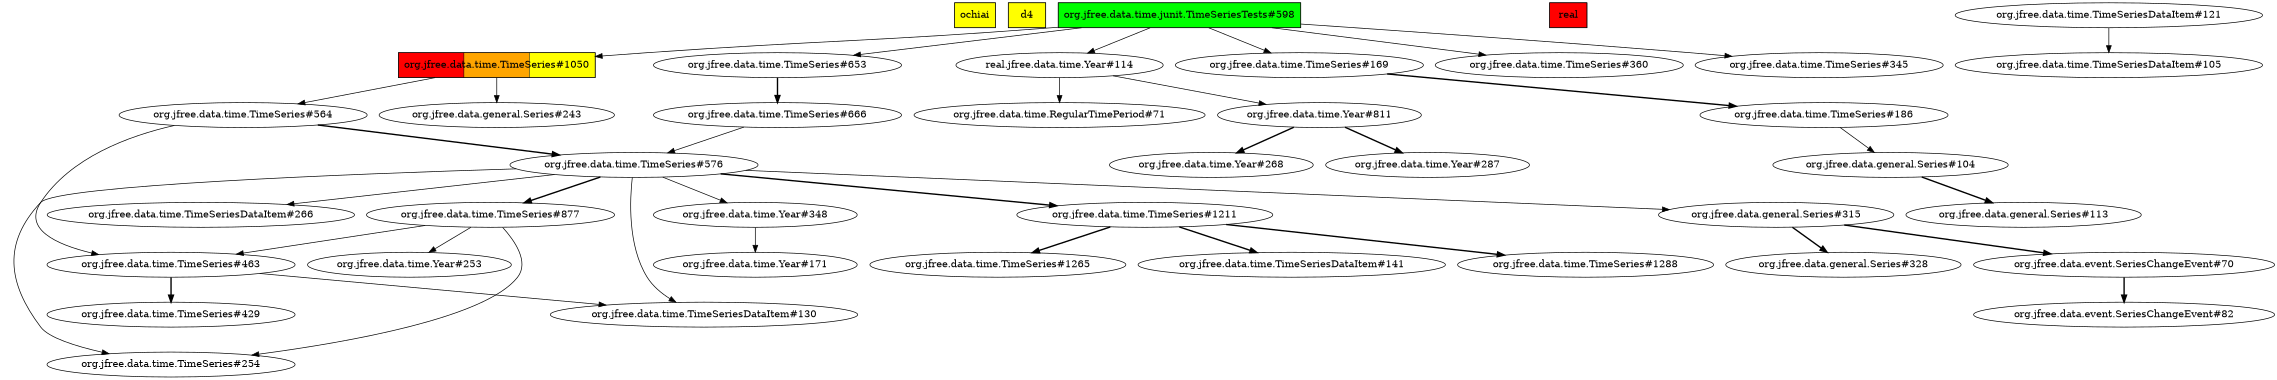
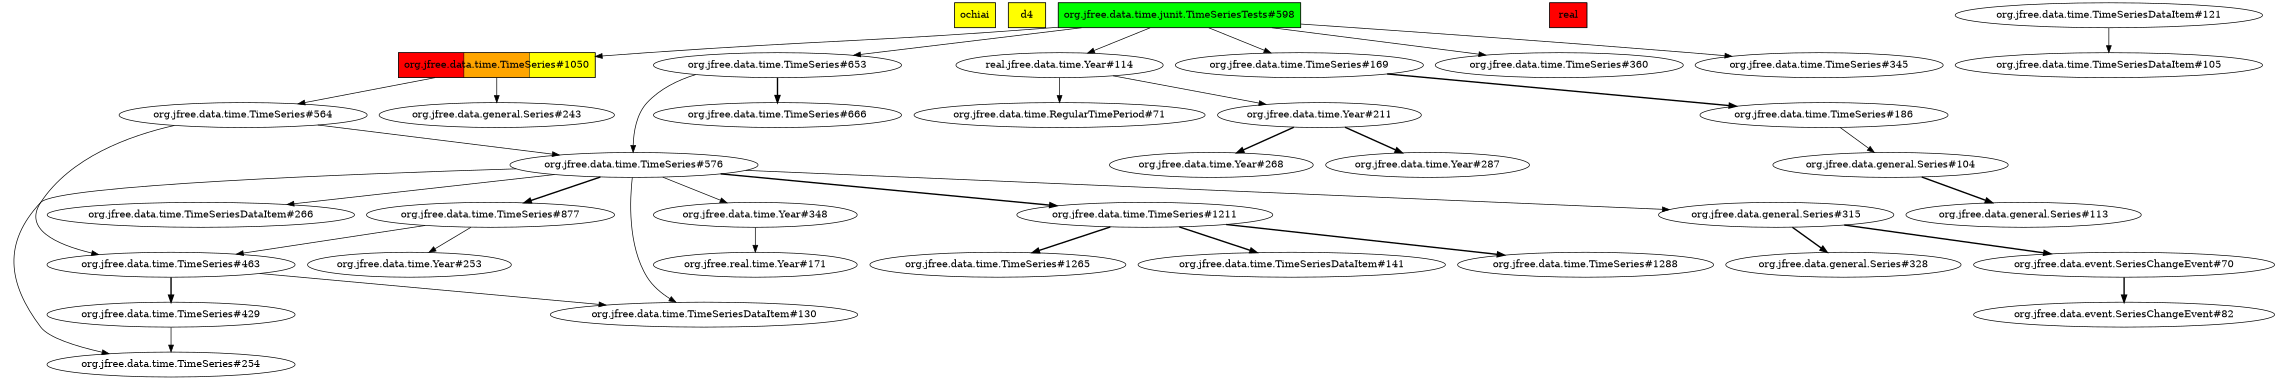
node "org.jfree.data.time.Year#811": label "org.jfree.data.time.Year#811" -> "org.jfree.data.time.Year#211"
edge "org.jfree.data.time.TimeSeries#666" -> "org.jfree.data.time.TimeSeries#576": now "org.jfree.data.time.TimeSeries#653" -> "org.jfree.data.time.TimeSeries#576"
edge "org.jfree.data.time.TimeSeries#564" -> "org.jfree.data.time.TimeSeries#576": style bold -> solid
node "org.jfree.data.time.Year#171": label "org.jfree.data.time.Year#171" -> "org.jfree.real.time.Year#171"
edge "org.jfree.data.time.TimeSeries#877" -> "org.jfree.data.time.TimeSeries#254": now "org.jfree.data.time.TimeSeries#429" -> "org.jfree.data.time.TimeSeries#254"
